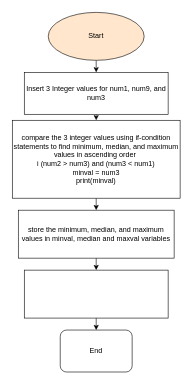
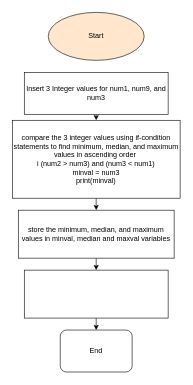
edge "Start" -> "Insert 3 Integer values for num1, num9, and num3": removed
